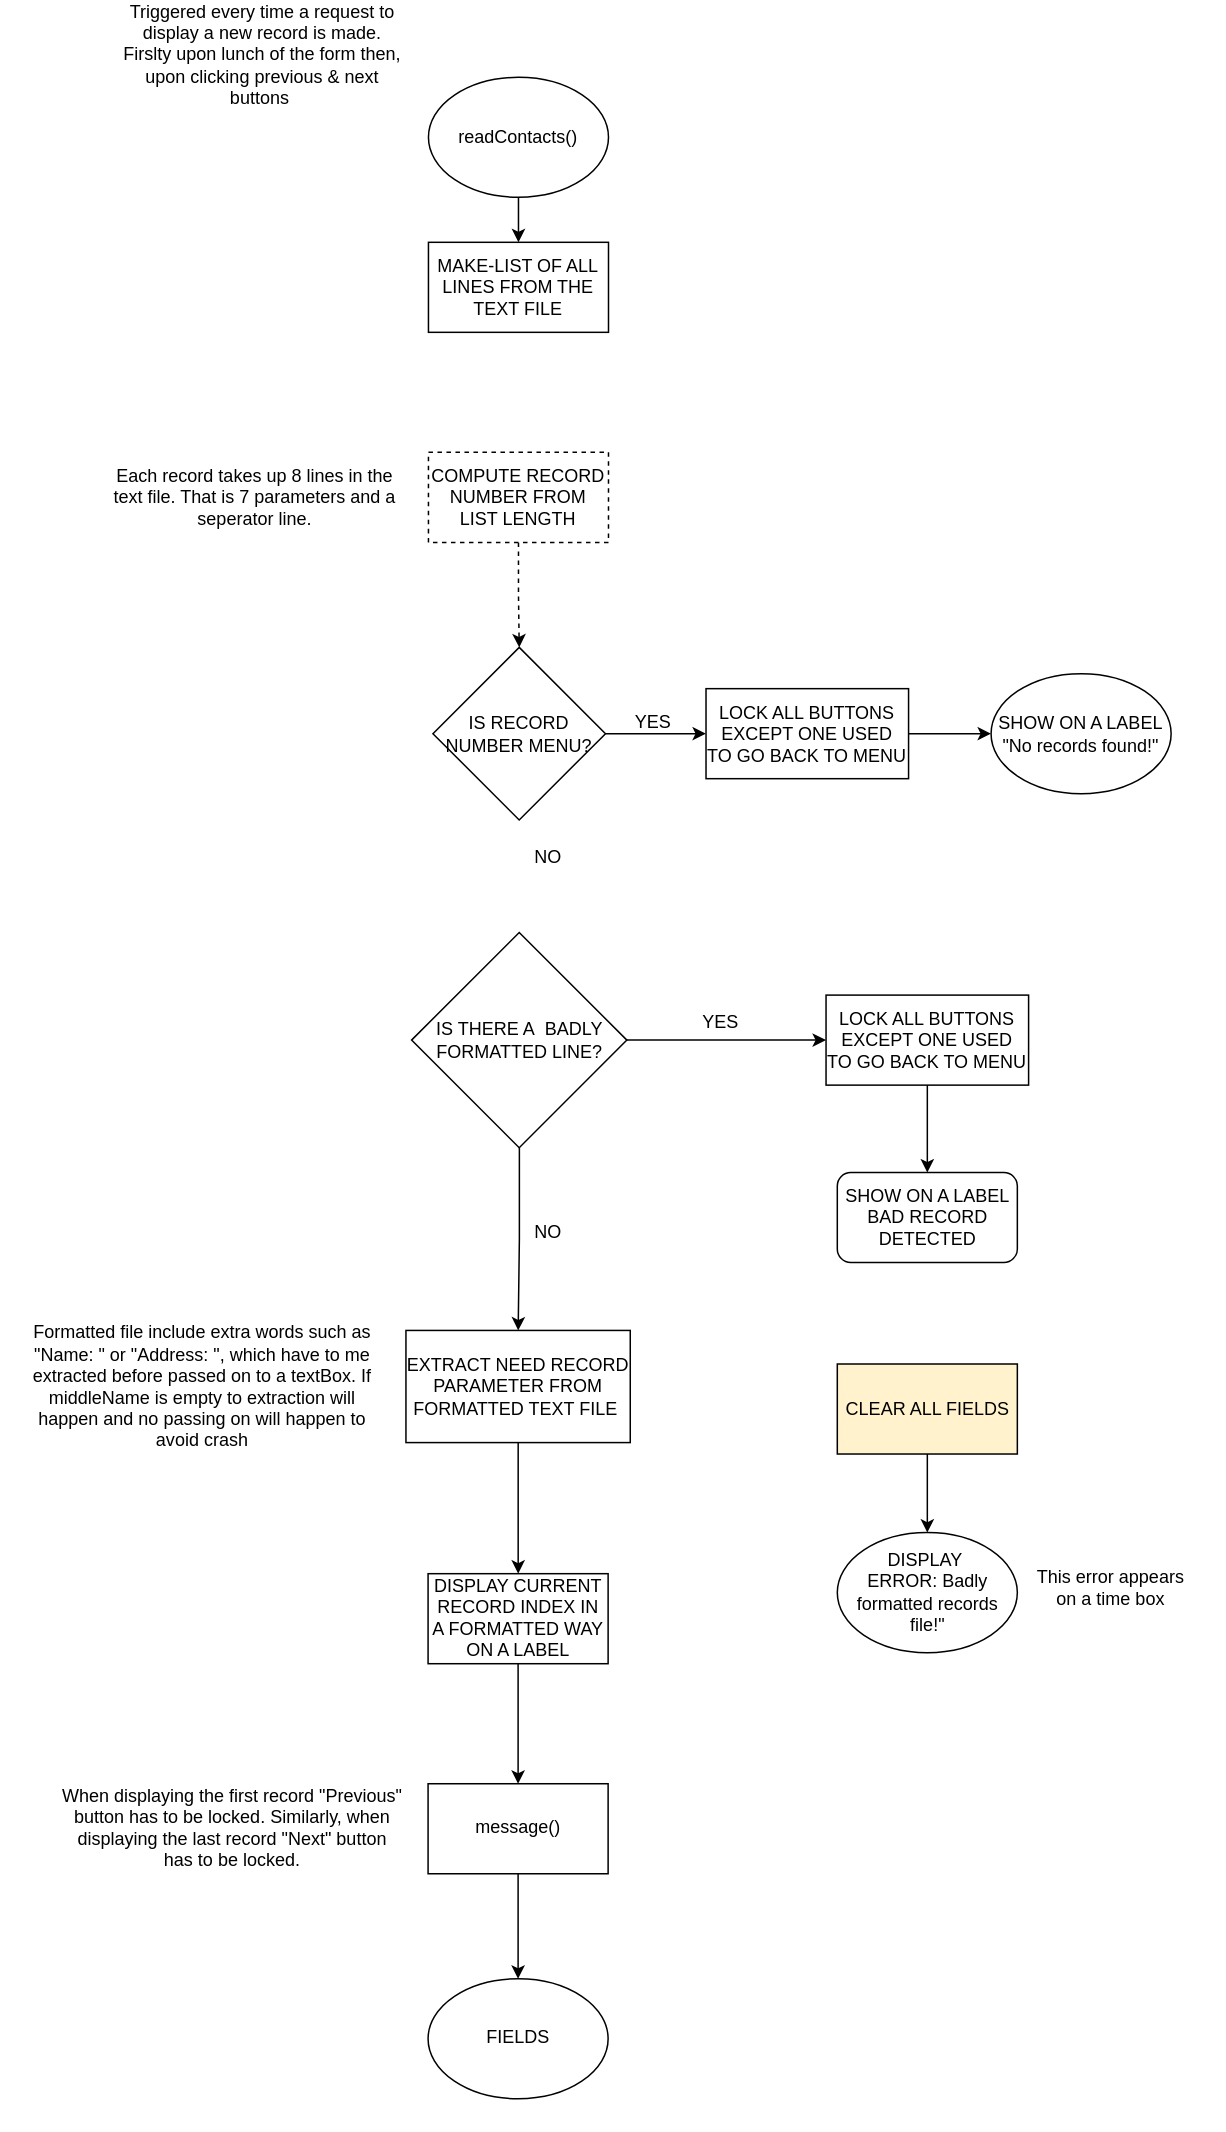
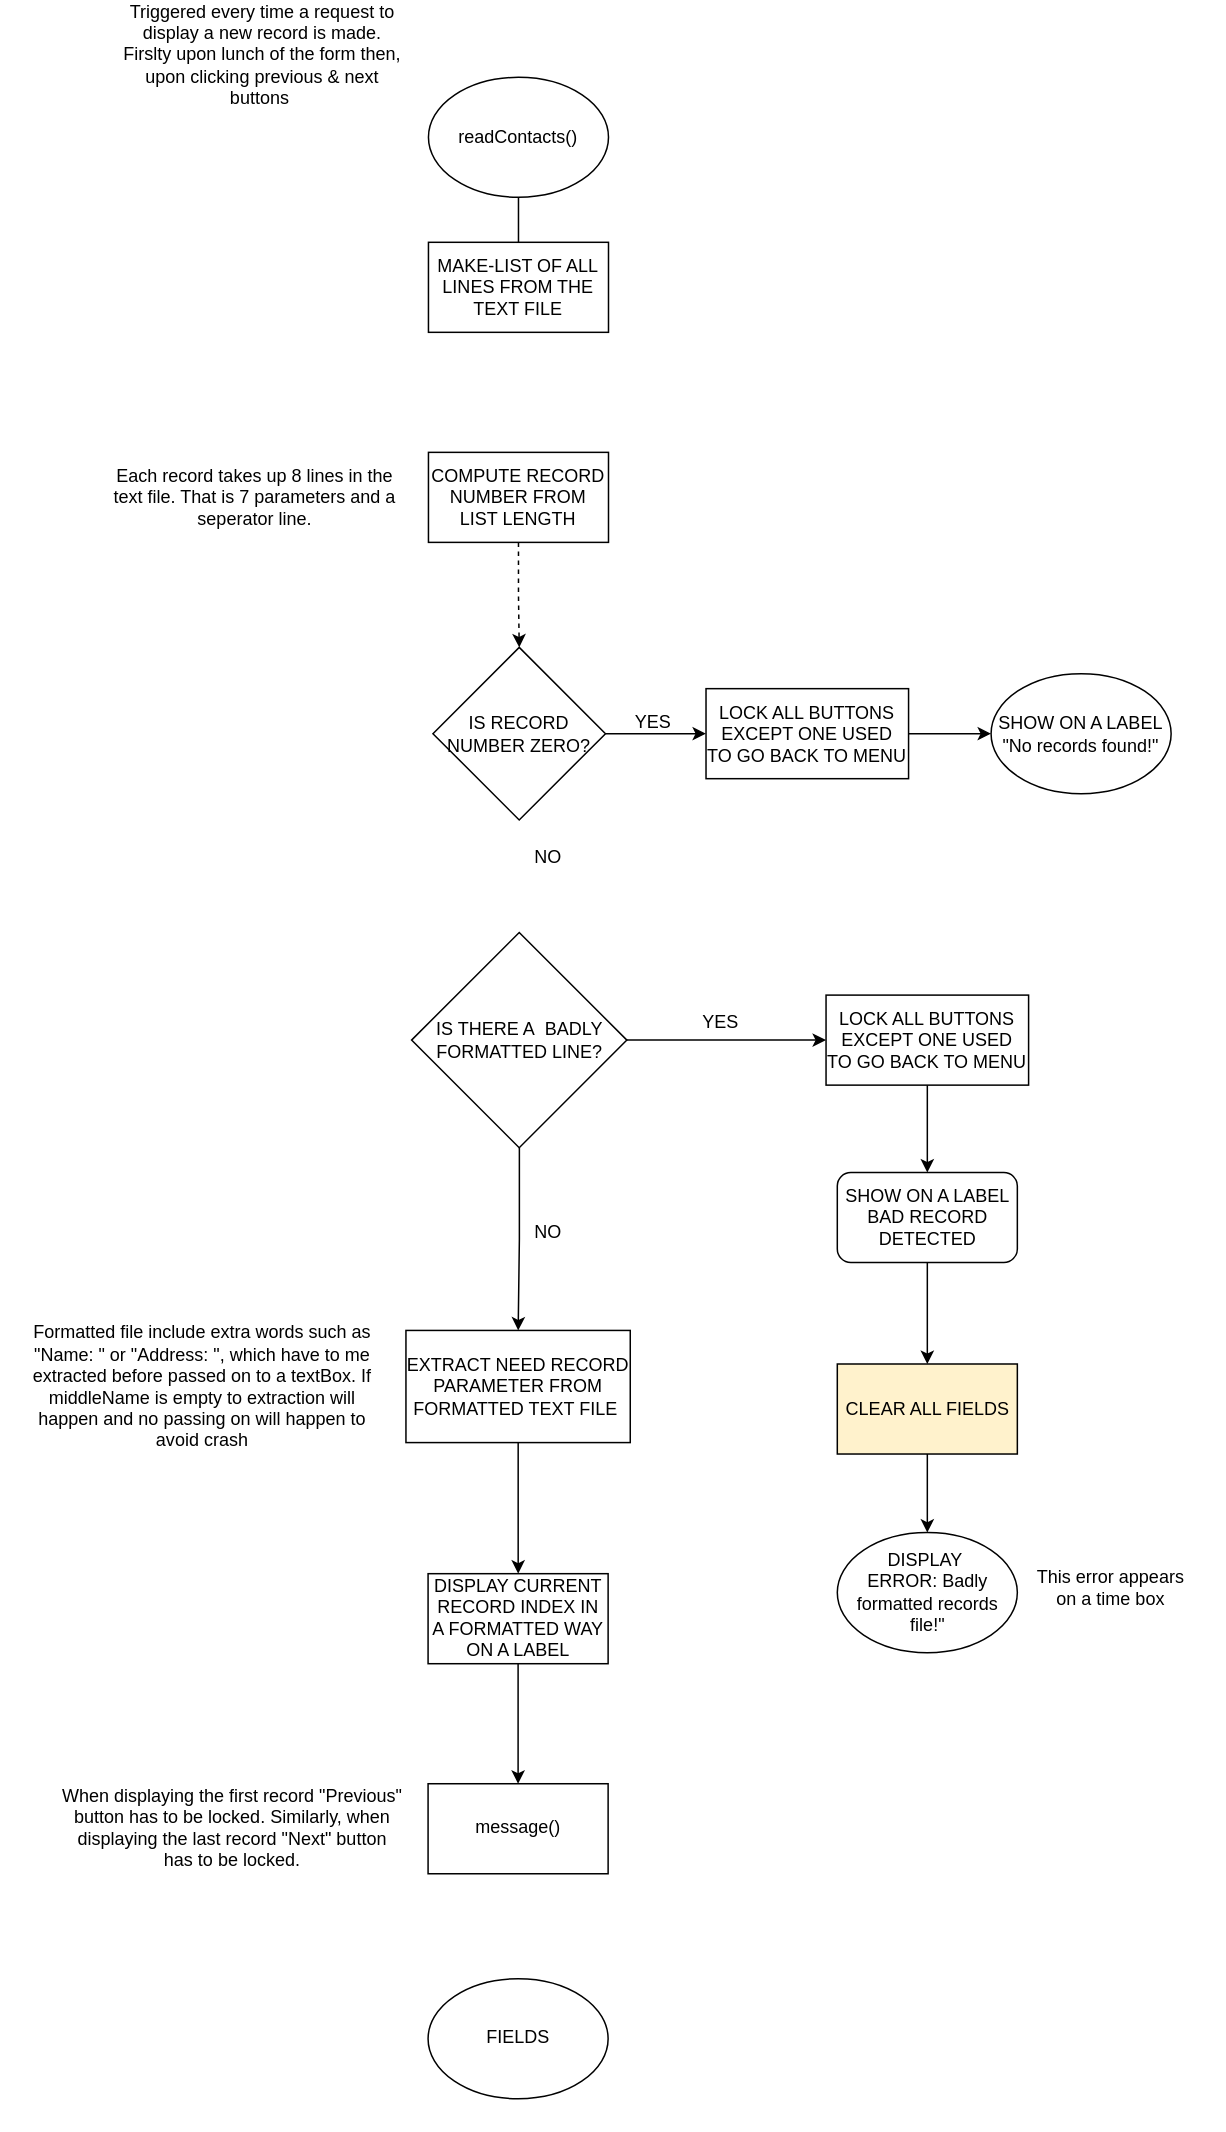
edge "readContacts()" -> "MAKE-LIST OF ALL LINES FROM THE TEXT FILE": arrowhead classic -> none
node "COMPUTE RECORD NUMBER FROM LIST LENGTH": style dashed -> solid
node "IS RECORD NUMBER MENU?": label "IS RECORD NUMBER MENU?" -> "IS RECORD NUMBER ZERO?"
edge "SHOW ON A LABEL BAD RECORD DETECTED" -> "CLEAR ALL FIELDS": added
edge "message()" -> "FIELDS": removed
